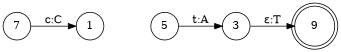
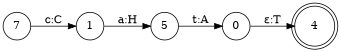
edge "1" -> "5": added, label "a:H"
node "3": label "3" -> "0"
node "9": label "9" -> "4"
